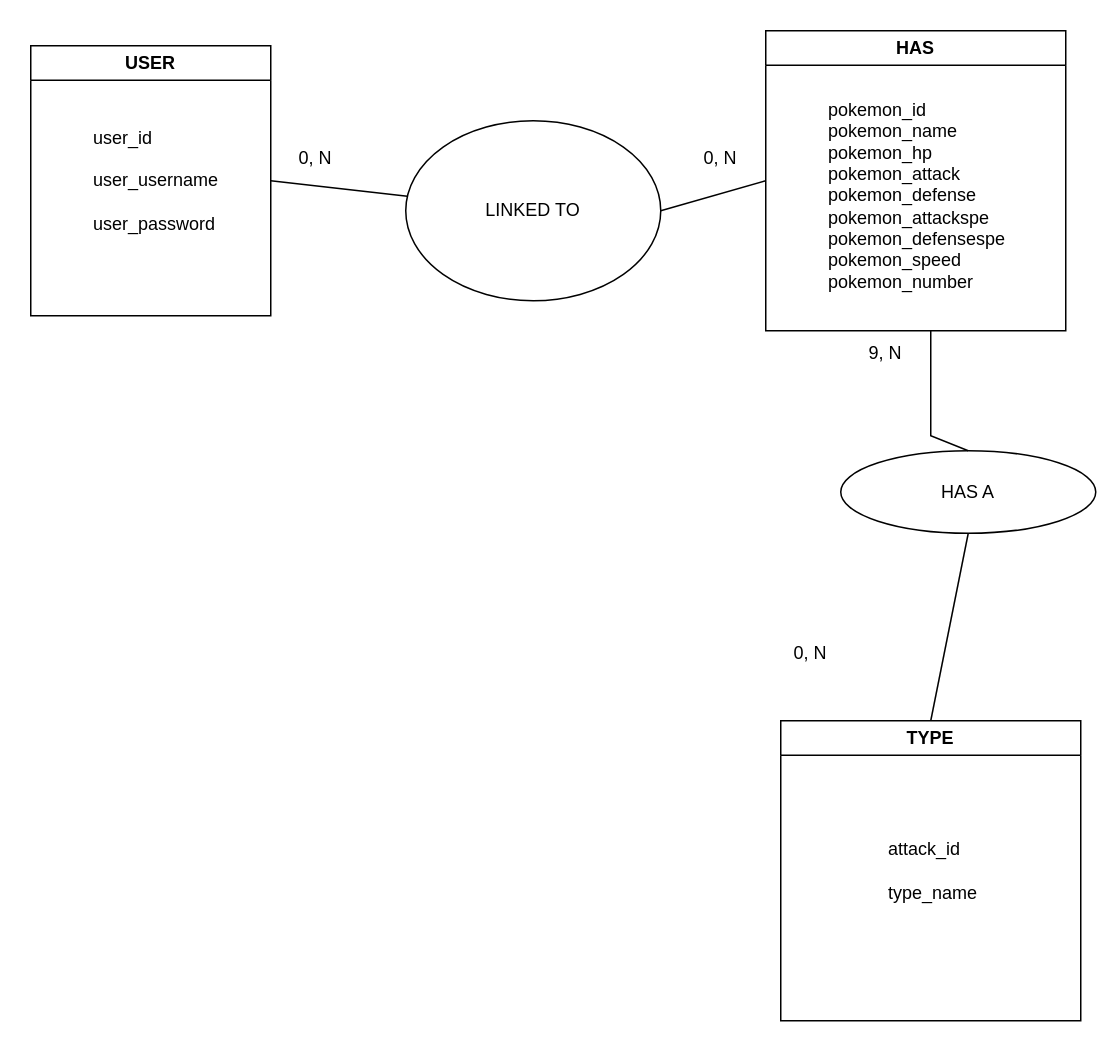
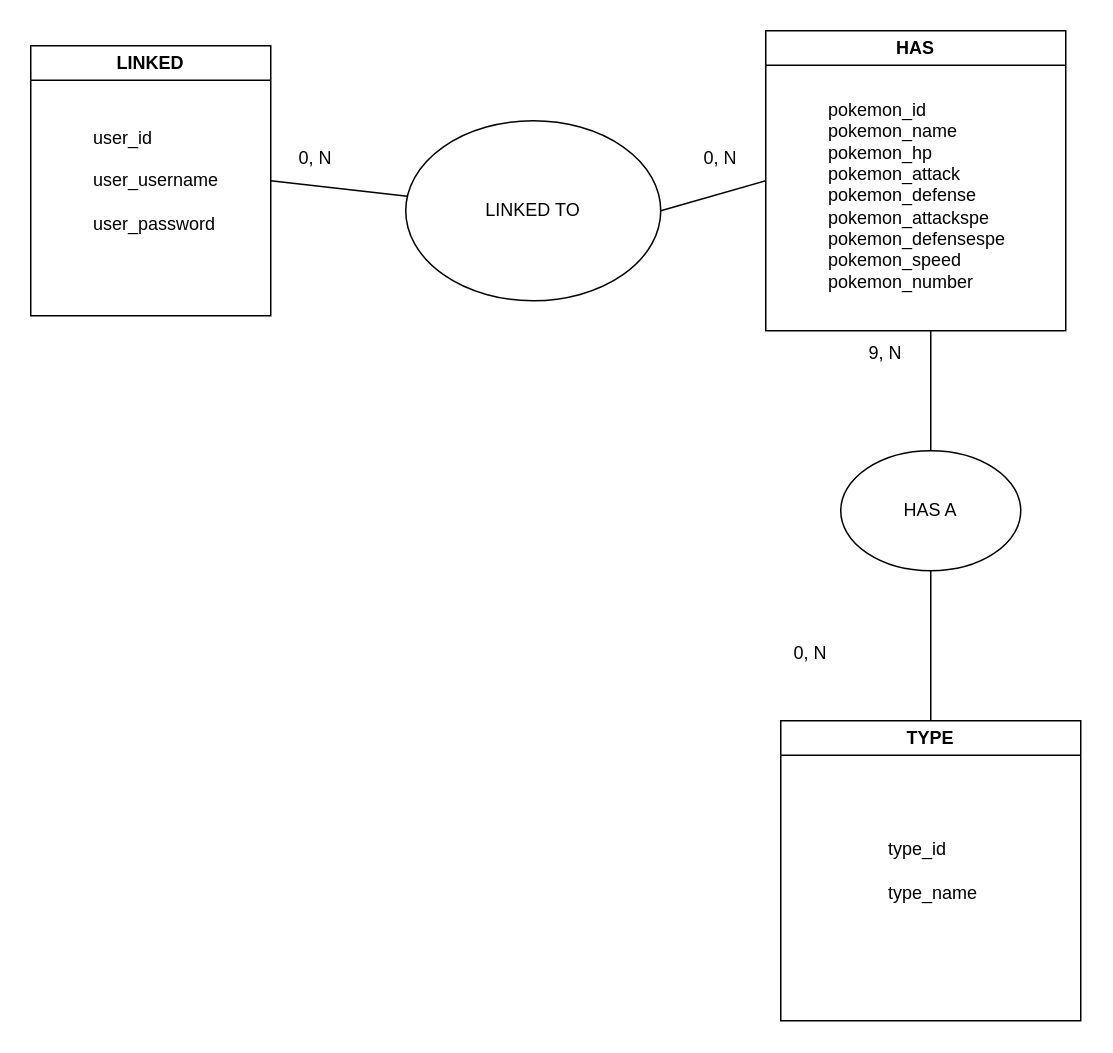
node "USER": label "USER" -> "LINKED"
node "HAS A": size 255x83 -> 180x120
node "attack_id type_name": label "attack_id type_name" -> "type_id type_name"
